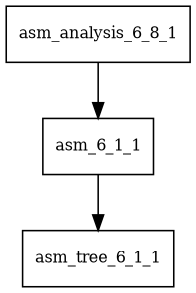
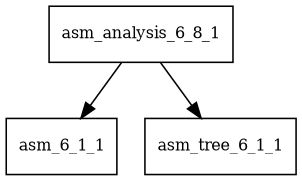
edge "asm_6_1_1" -> "asm_tree_6_1_1": now "asm_analysis_6_8_1" -> "asm_tree_6_1_1"
